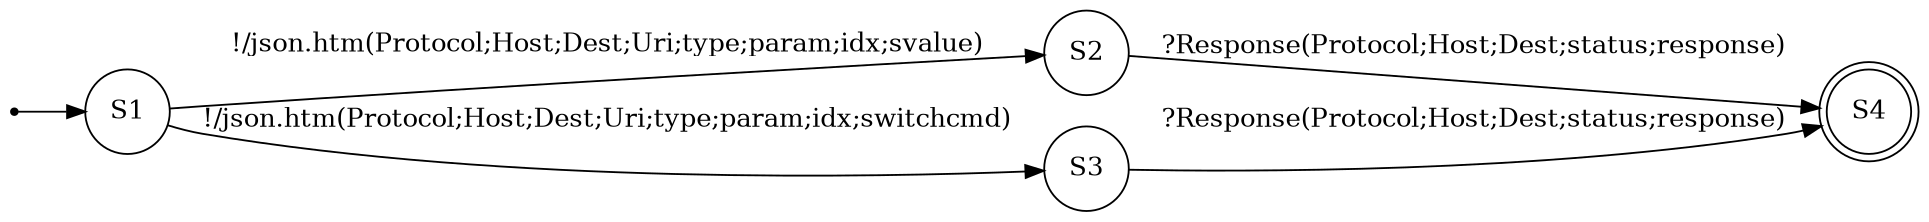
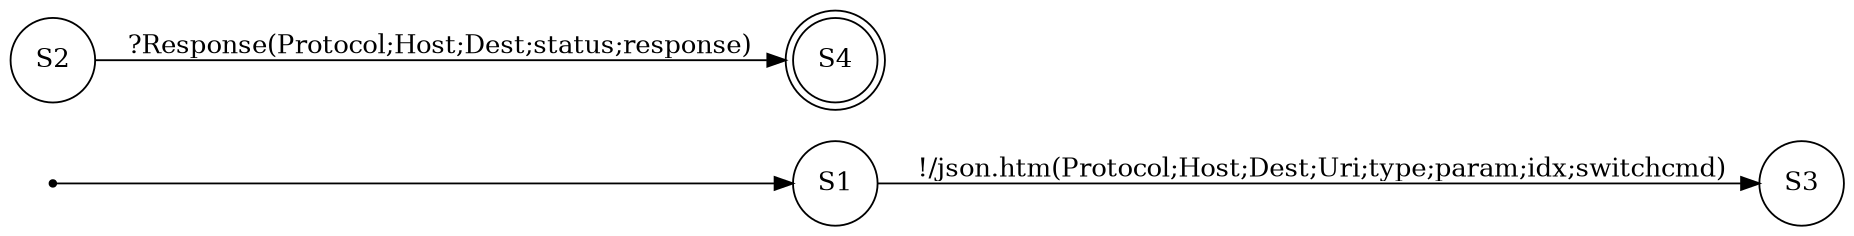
edge "S1" -> "S2": removed, label "!/json.htm(Protocol;Host;Dest;Uri;type;param;idx;svalue)"
edge "S3" -> "S4": removed, label "?Response(Protocol;Host;Dest;status;response)"
